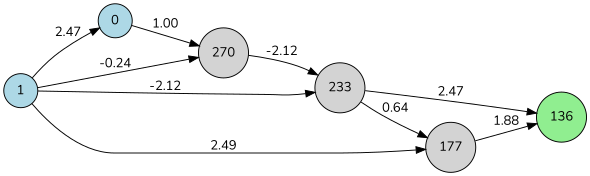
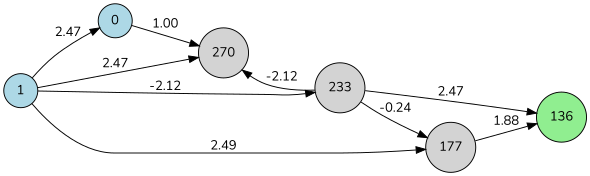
edge "270" -> "233": reversed
edge "1" -> "270": label "-0.24" -> "2.47"
edge "233" -> "177": label "0.64" -> "-0.24"
